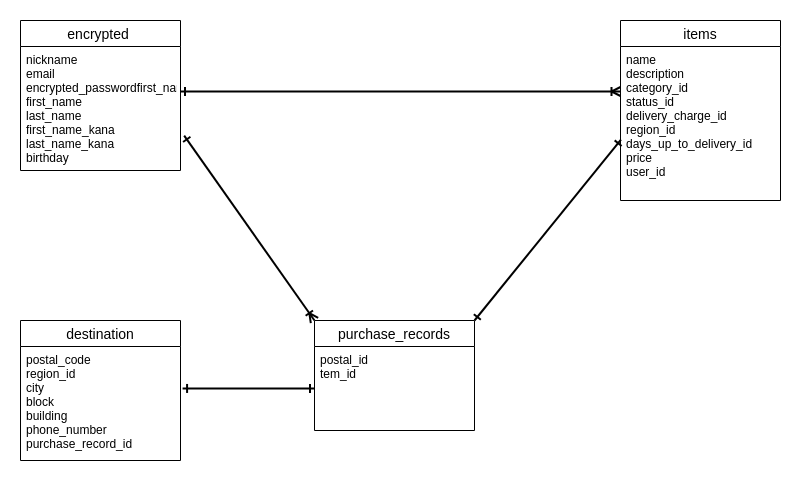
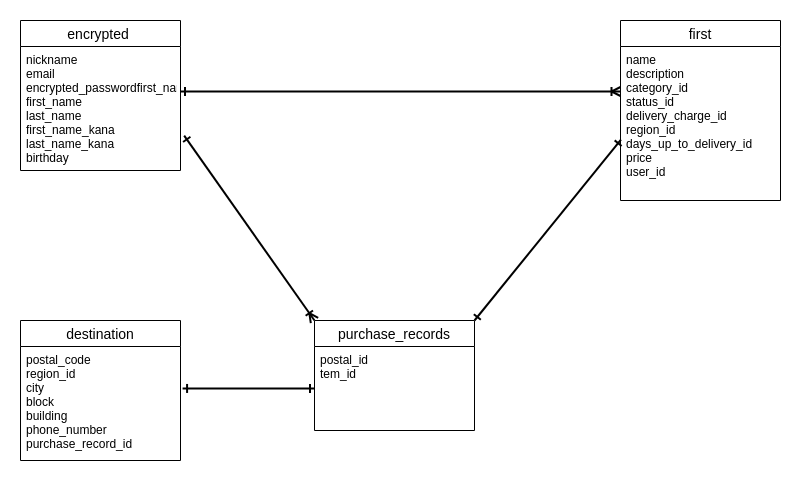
node "items": label "items" -> "first"
